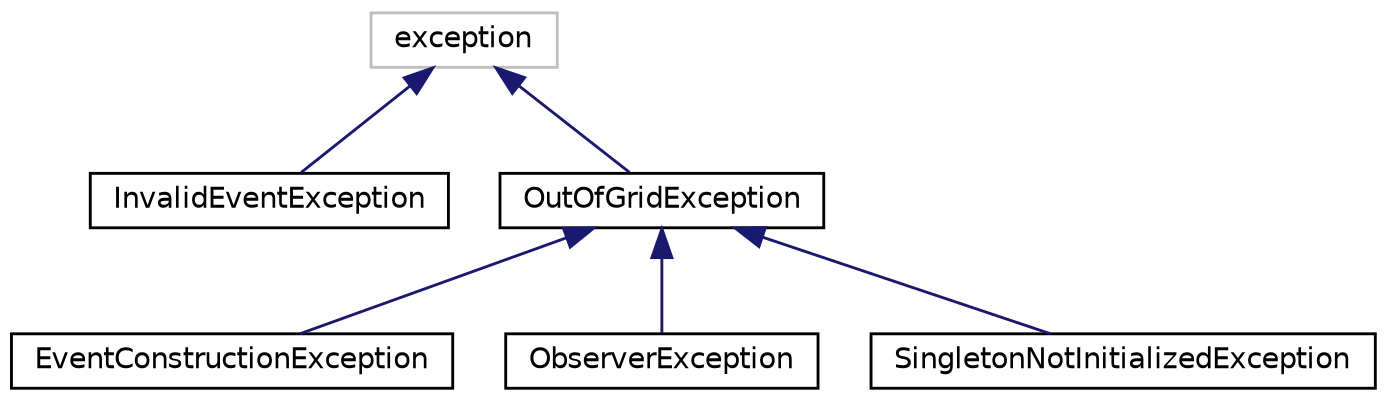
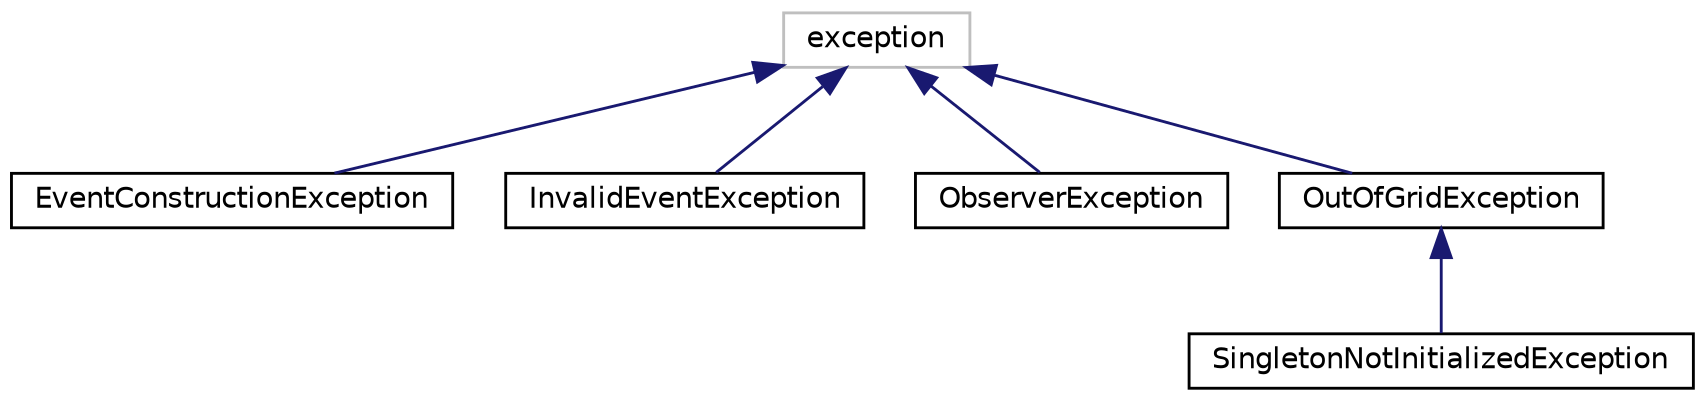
edge "EventConstructionException" -> "OutOfGridException": now "EventConstructionException" -> "exception"
edge "ObserverException" -> "OutOfGridException": now "ObserverException" -> "exception"
